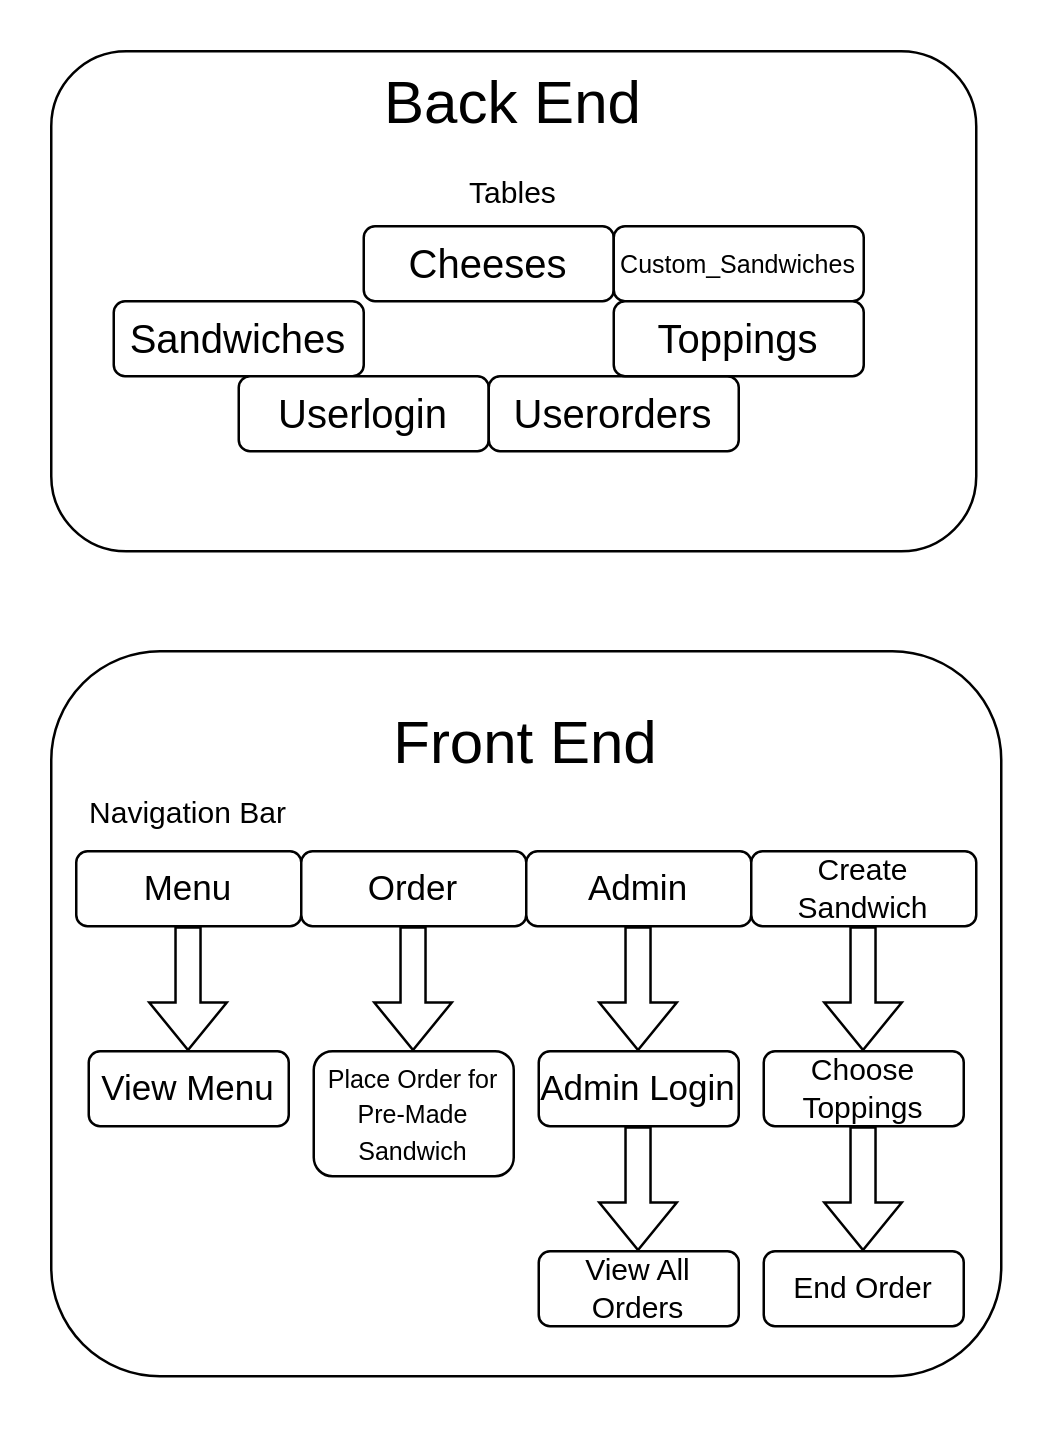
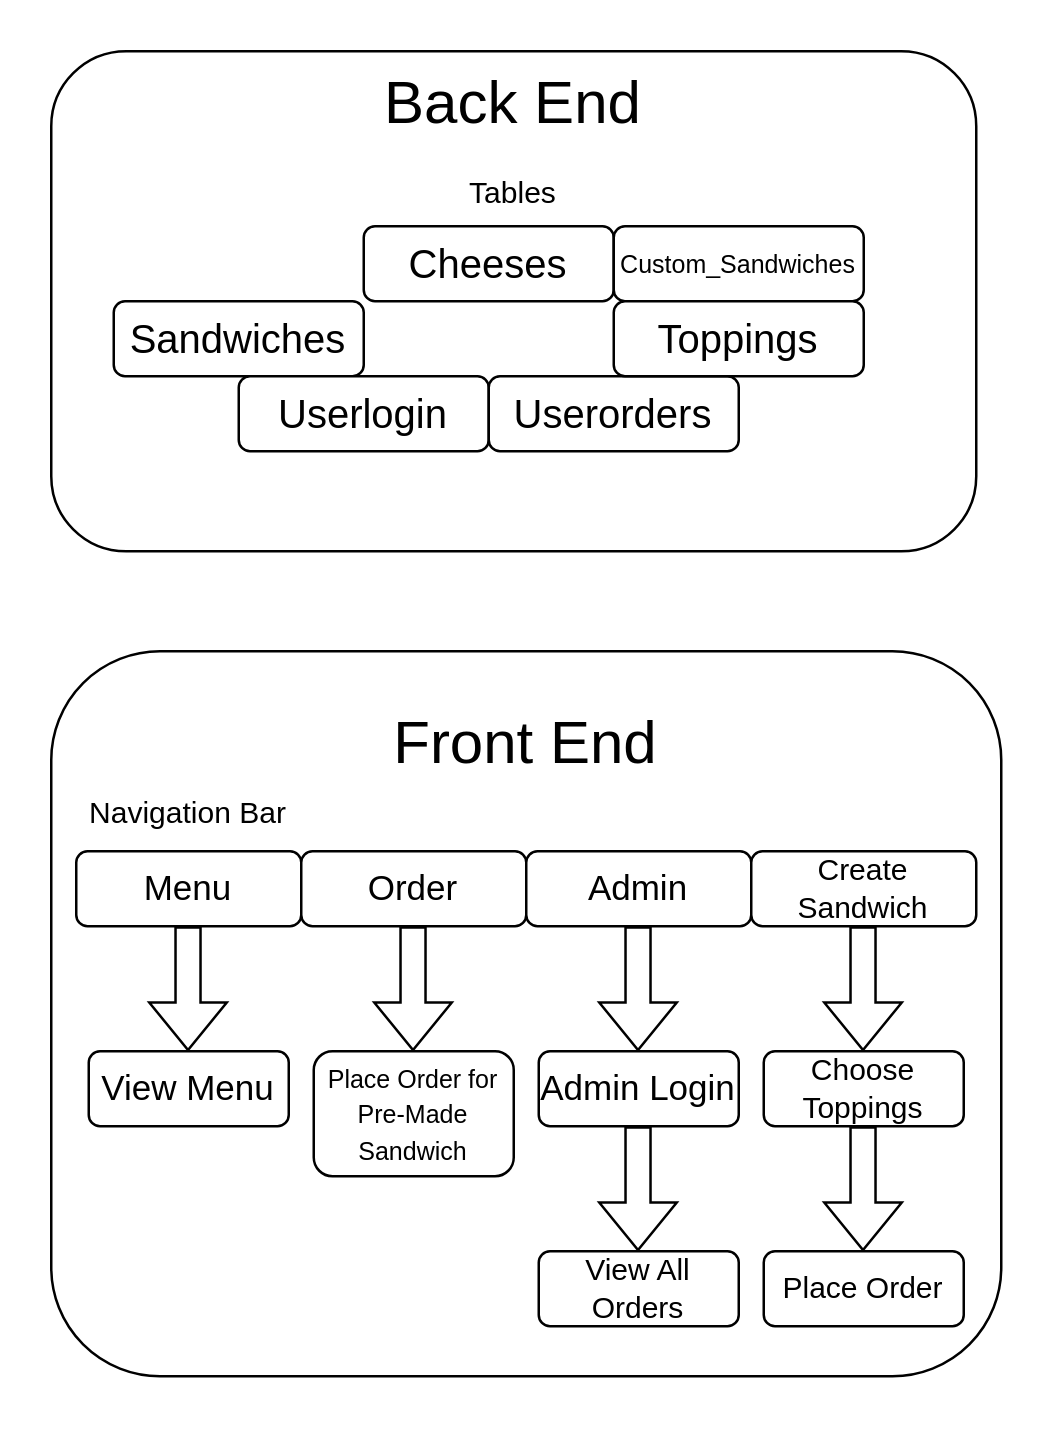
node "End Order": label "End Order" -> "Place Order"
